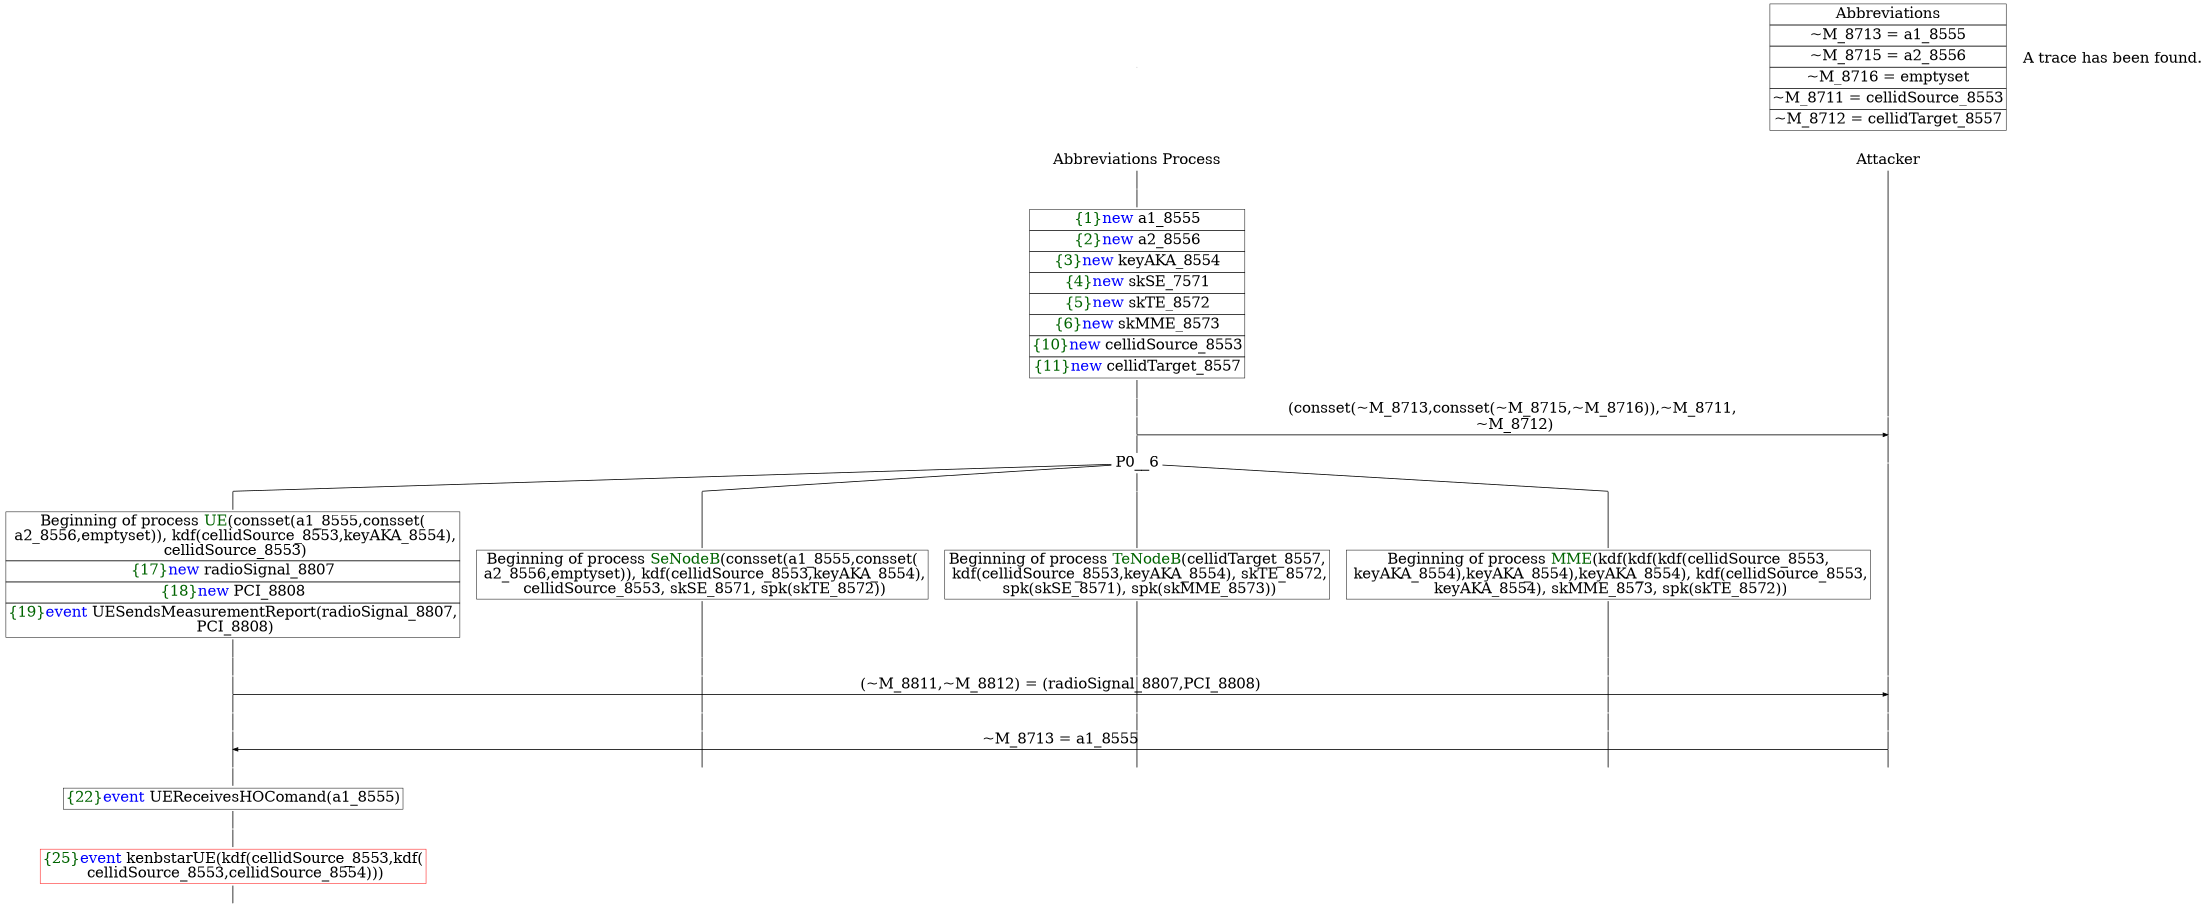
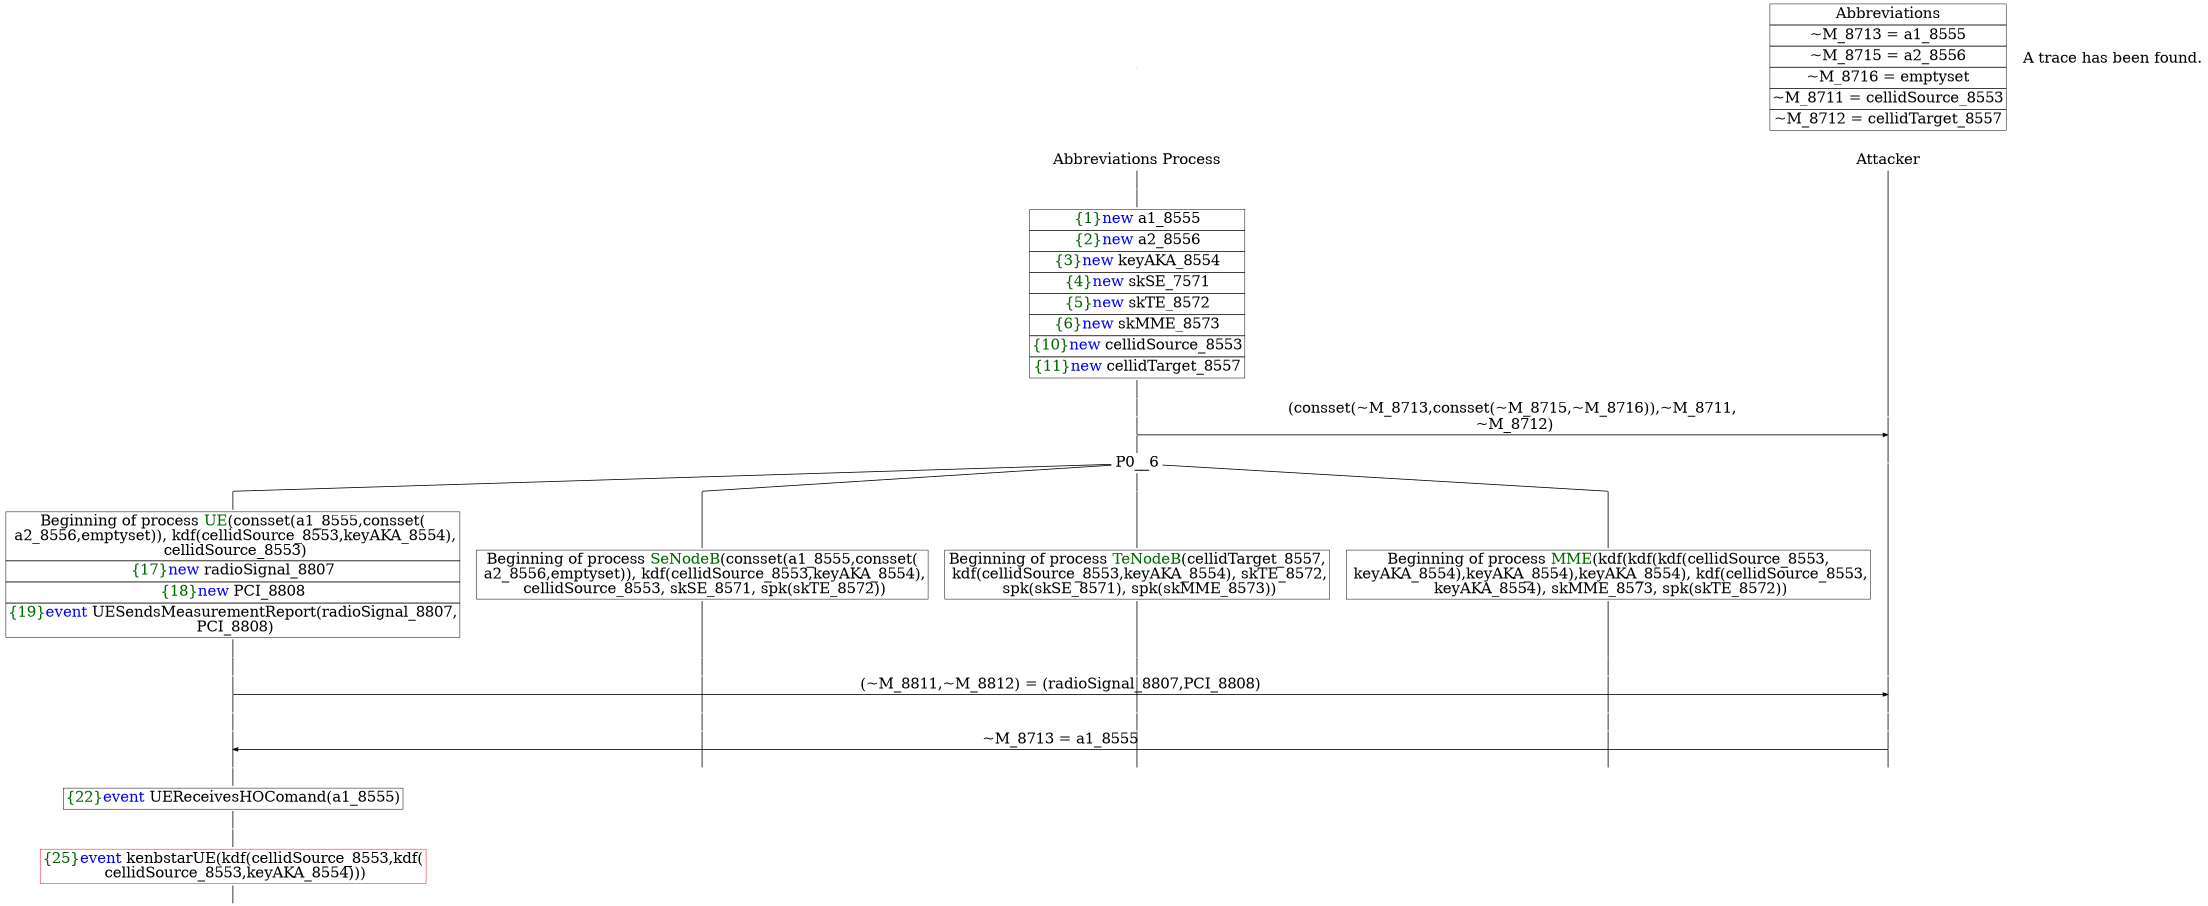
node "{25}": text "cellidSource_8553,cellidSource_8554)))" -> "cellidSource_8553,keyAKA_8554)))"
